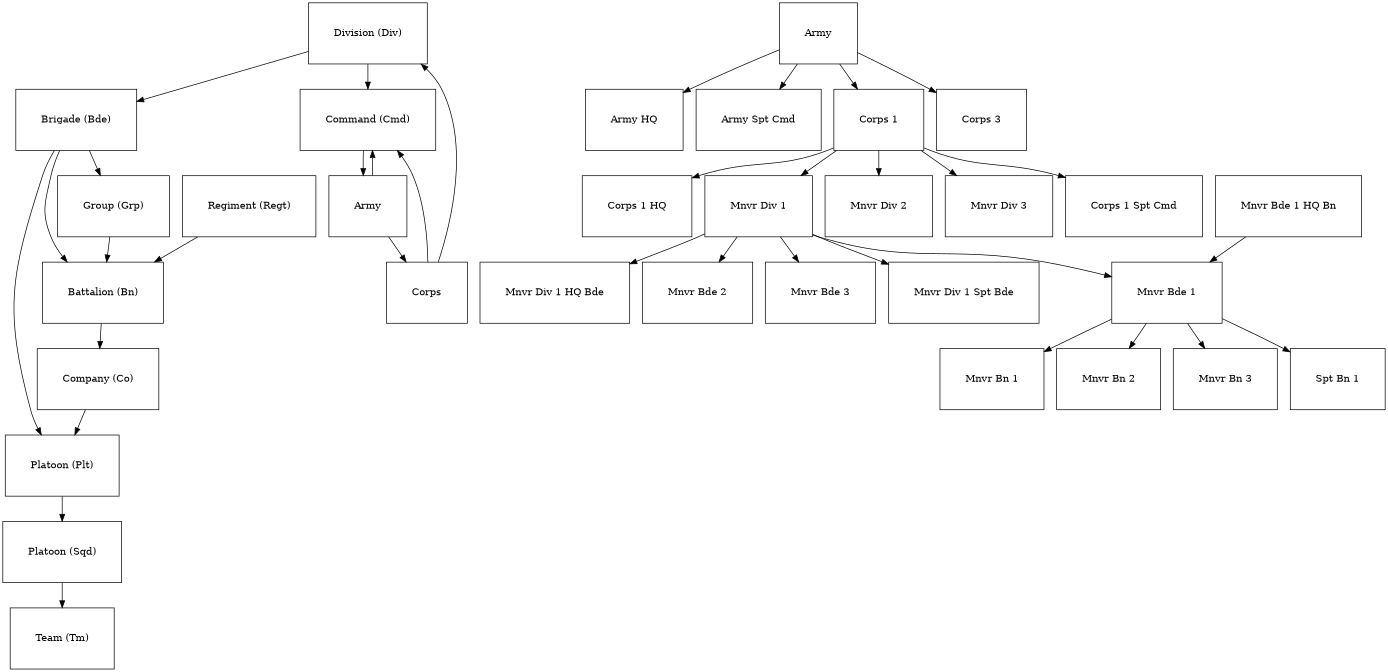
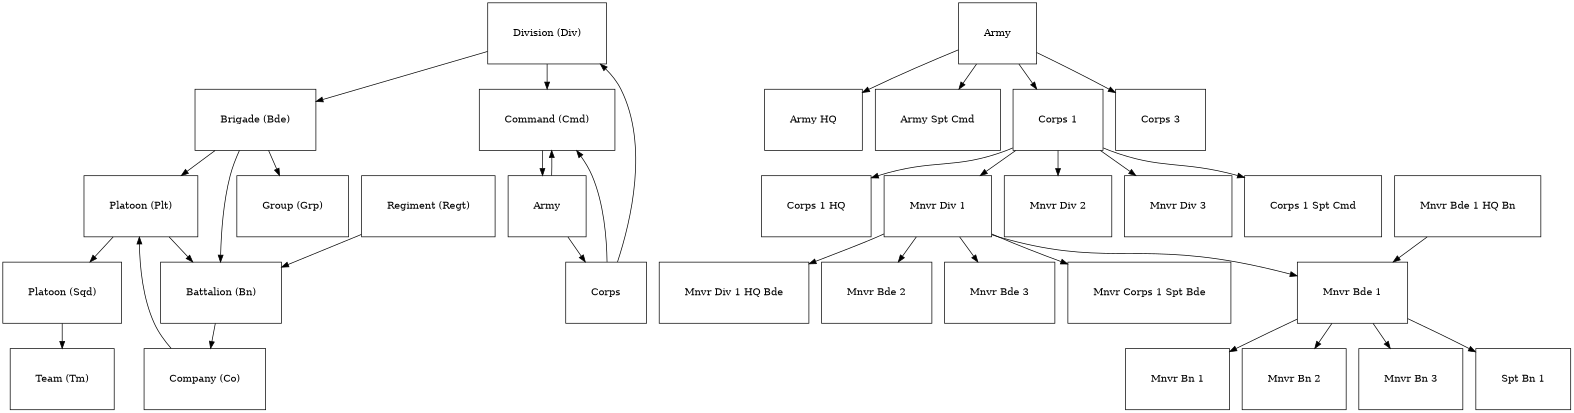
edge "Group (Grp)" -> "Battalion (Bn)": now "Platoon (Plt)" -> "Battalion (Bn)"
node "Mnvr Div 1 Spt Bde": label "Mnvr Div 1 Spt Bde" -> "Mnvr Corps 1 Spt Bde"
